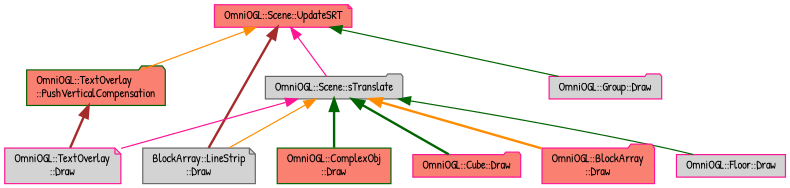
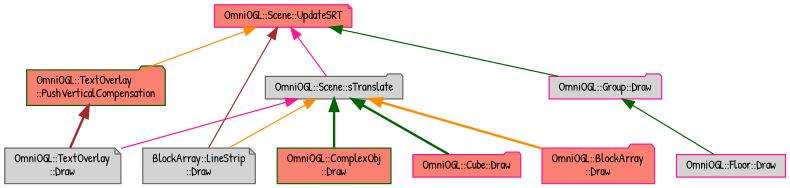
edge "BlockArray::LineStrip ::Draw" -> "OmniOGL::Scene::UpdateSRT": style bold -> solid
edge "OmniOGL::Floor::Draw" -> "OmniOGL::Scene::sTranslate": now "OmniOGL::Floor::Draw" -> "OmniOGL::Group::Draw"
node "OmniOGL::TextOverlay ::Draw": color deeppink -> gray40
